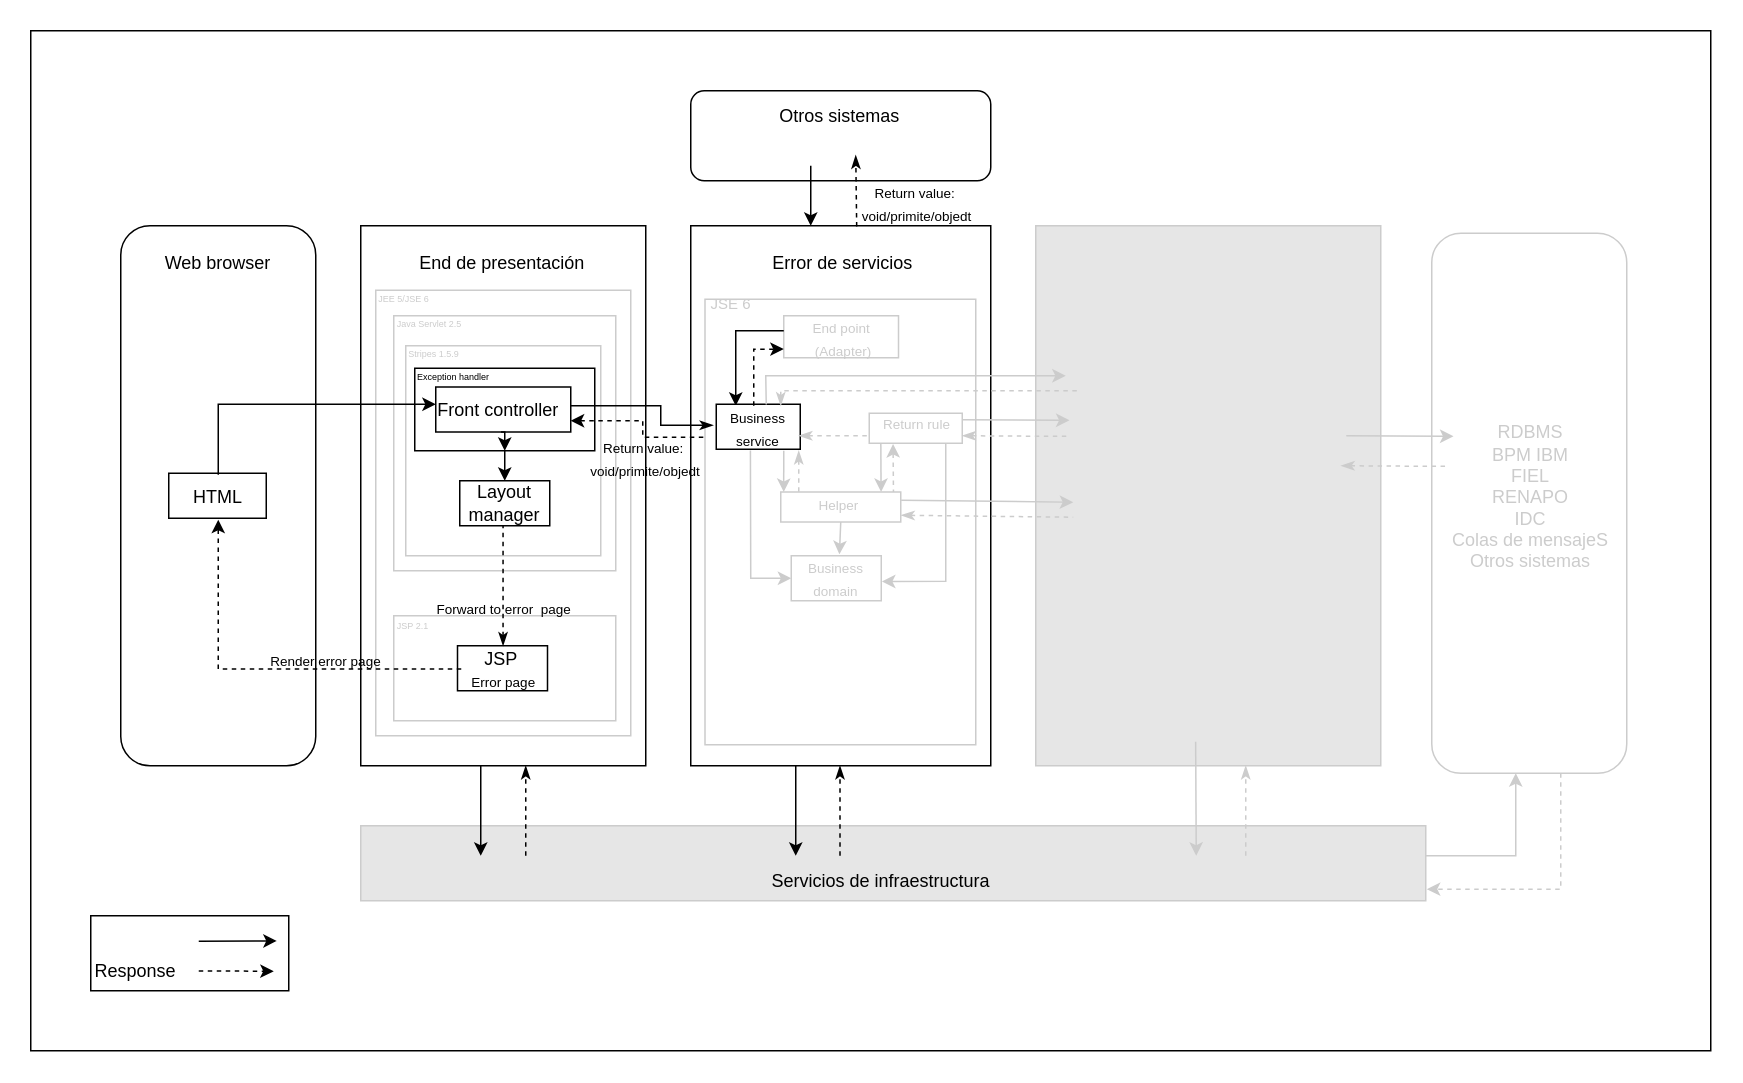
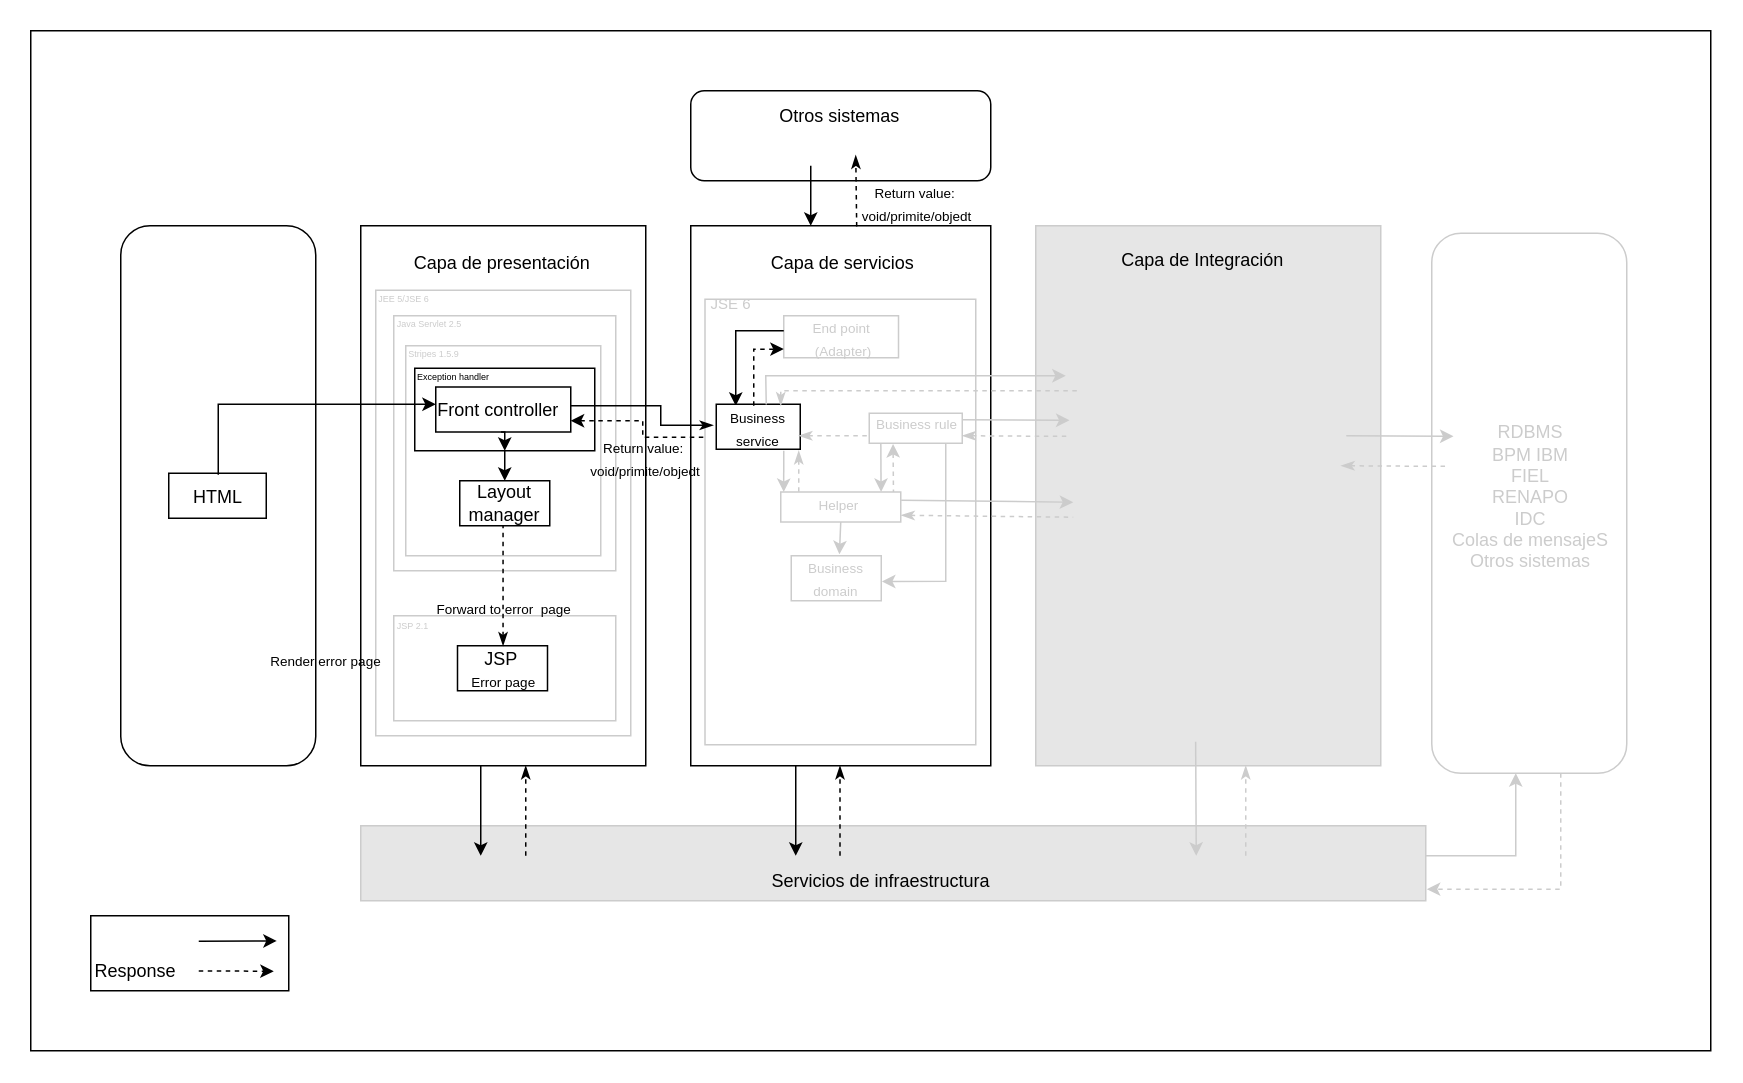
node "Capa de Integración": added
node "Web browser": removed
node "End de presentación": label "End de presentación" -> "Capa de presentación"
node "Error de servicios": label "Error de servicios" -> "Capa de servicios"
node "Return rule": label "Return rule" -> "Business rule"
edge "Business service" -> "Business domain": removed
edge "JSP Error page" -> "HTML": removed
